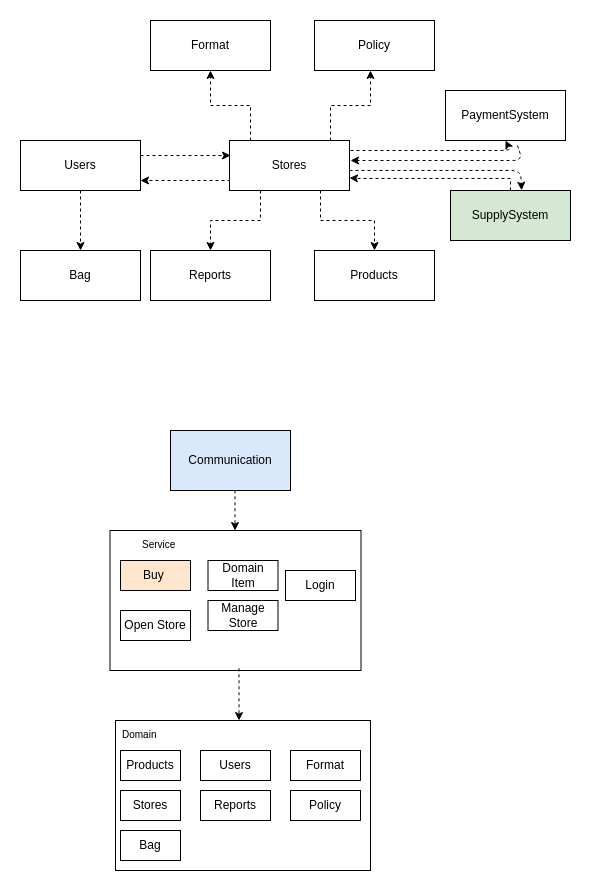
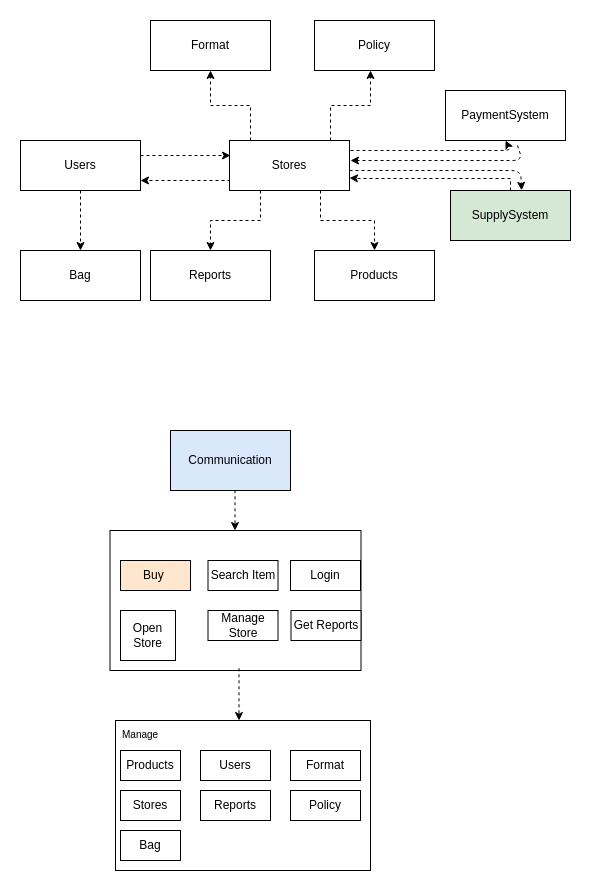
node "Service": removed
node "Domain Item": label "Domain Item" -> "Search Item"
node "Login": moved (321, 586) -> (326, 576)
node "Manage Store": moved (243, 616) -> (243, 626)
node "Open Store": size 70x30 -> 55x50
node "Get Reports": added
node "Domain": label "Domain" -> "Manage"
